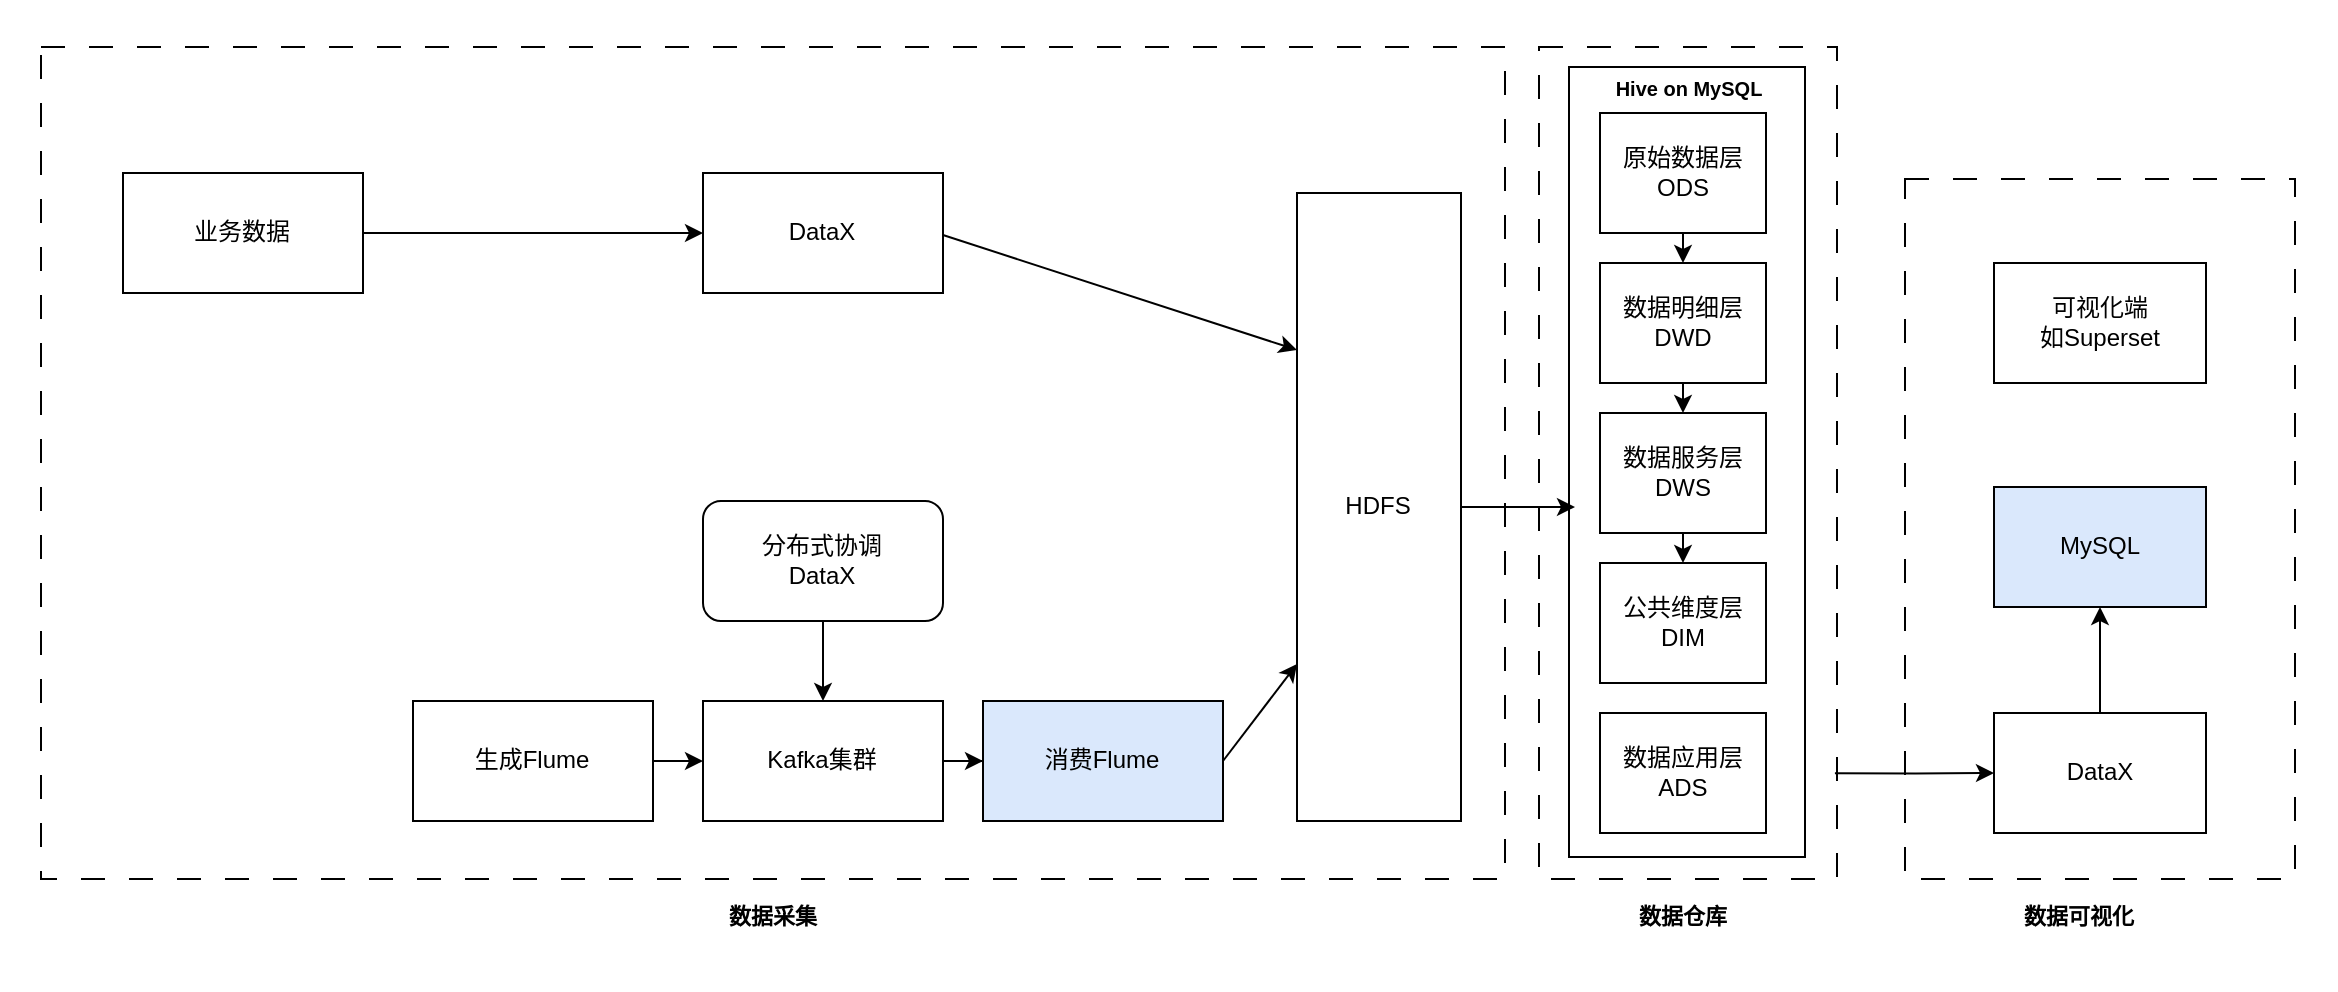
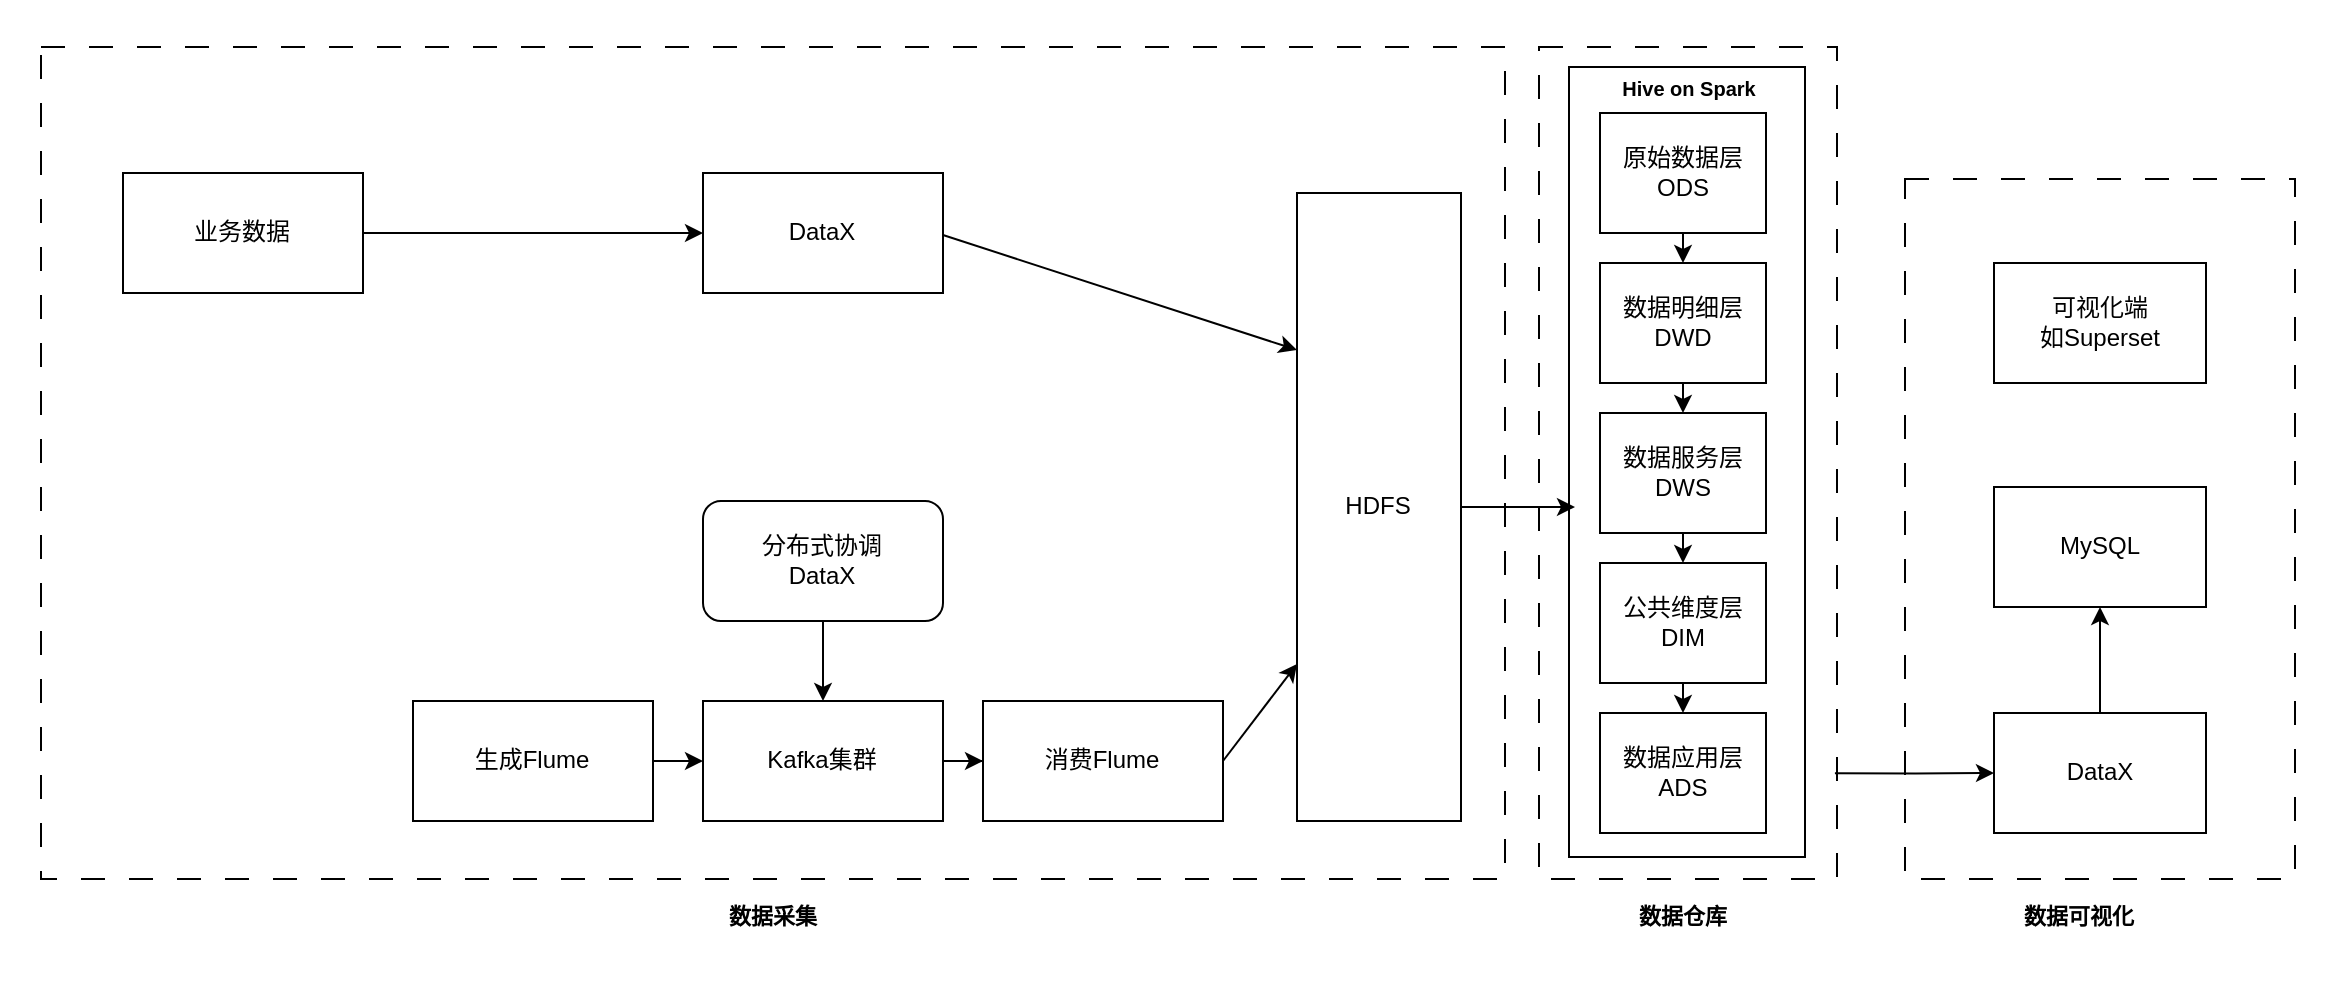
node "Hive on MySQL": label "Hive on MySQL" -> "Hive on Spark"
node "MySQL": fillcolor #dae8fc -> #ffffff
edge "公共维度层 DIM" -> "数据应用层 ADS": added
node "消费Flume": fillcolor #dae8fc -> #ffffff
